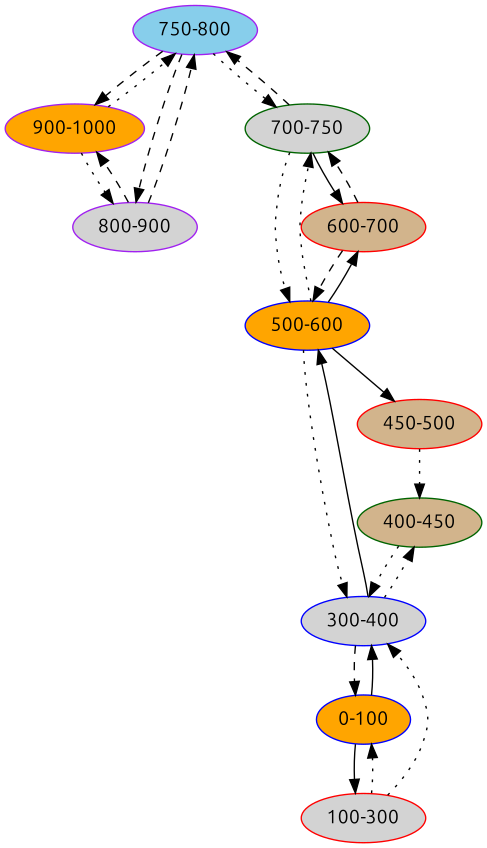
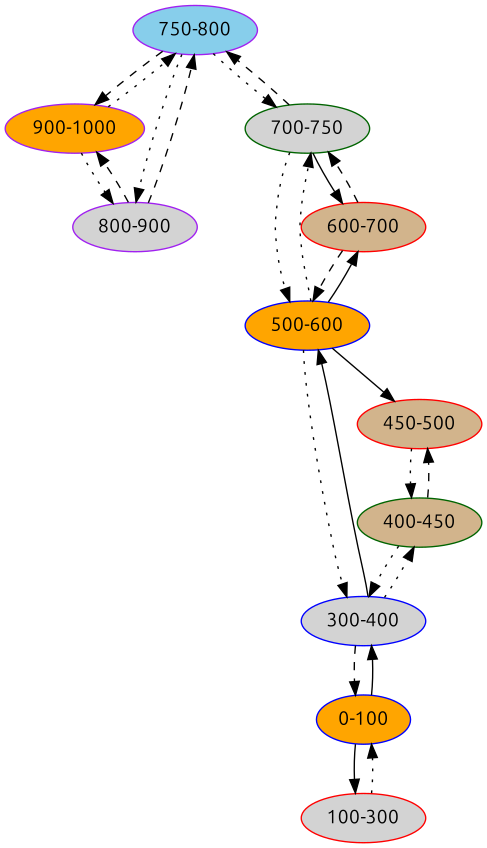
edge "750-800" -> "800-900": style dashed -> dotted
edge "400-450" -> "450-500": added
edge "100-300" -> "300-400": removed
